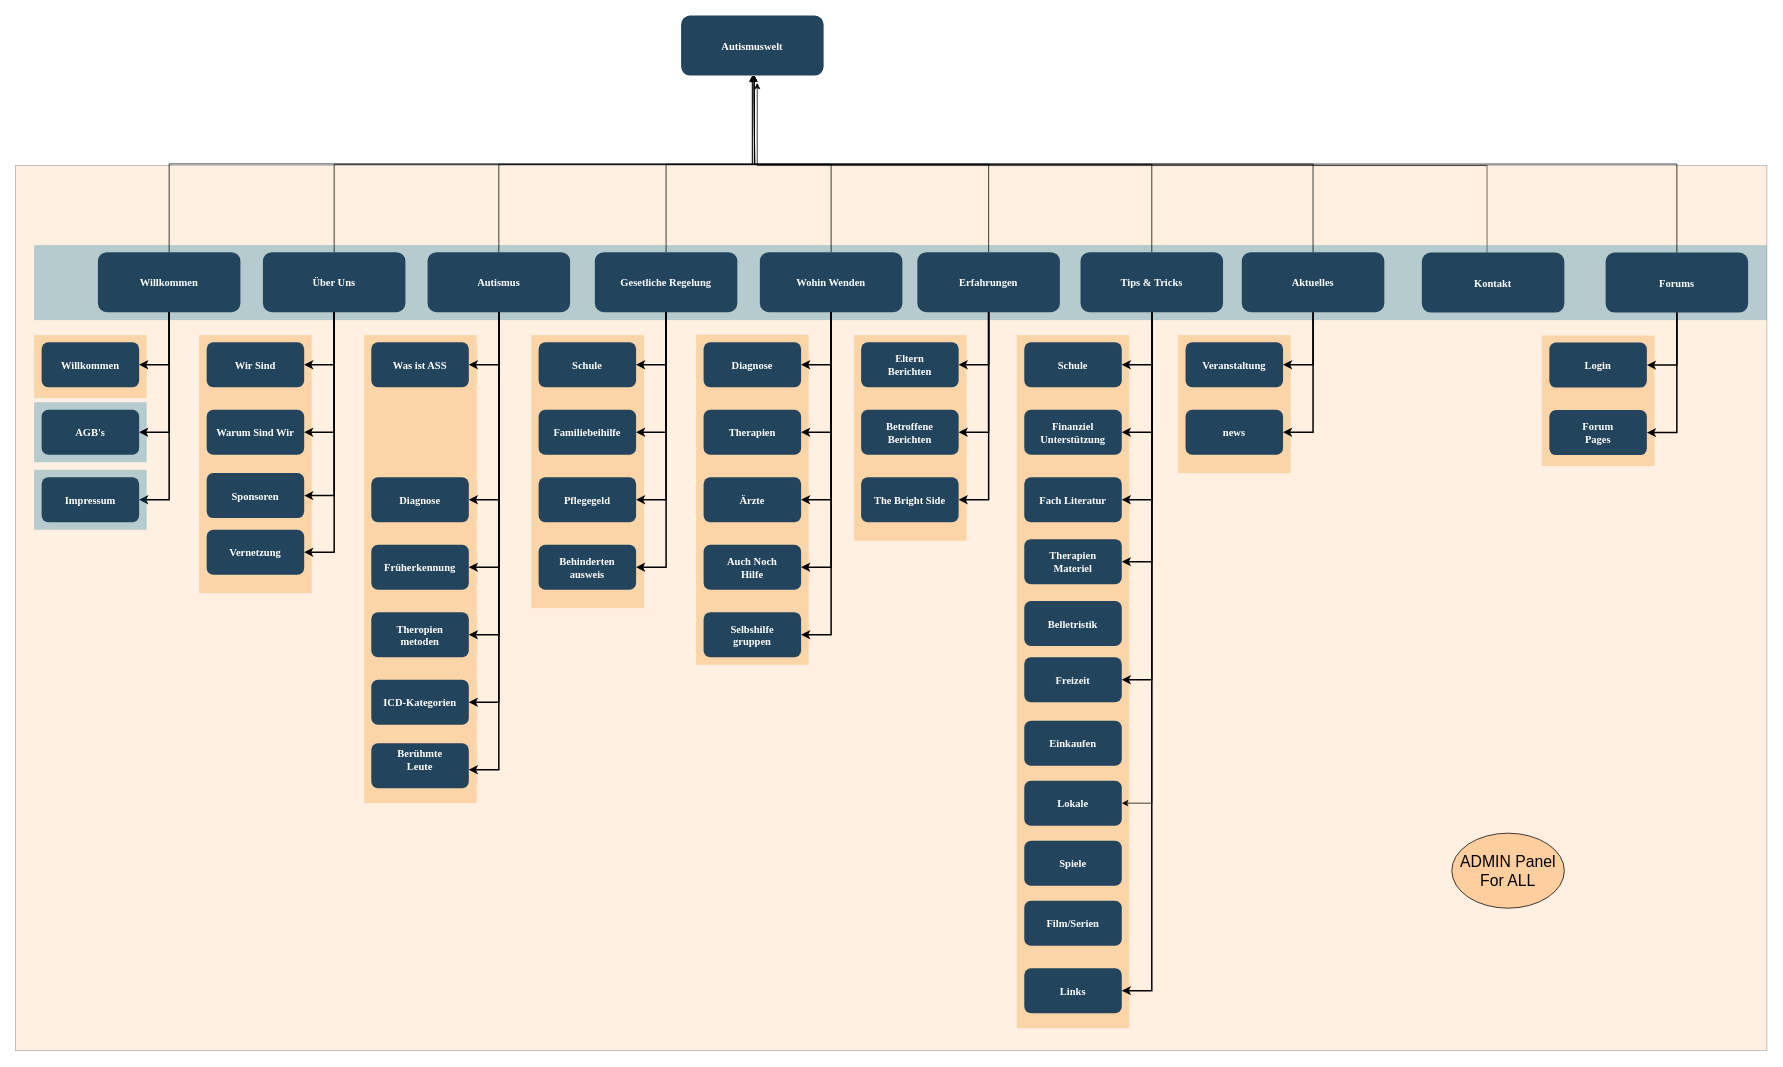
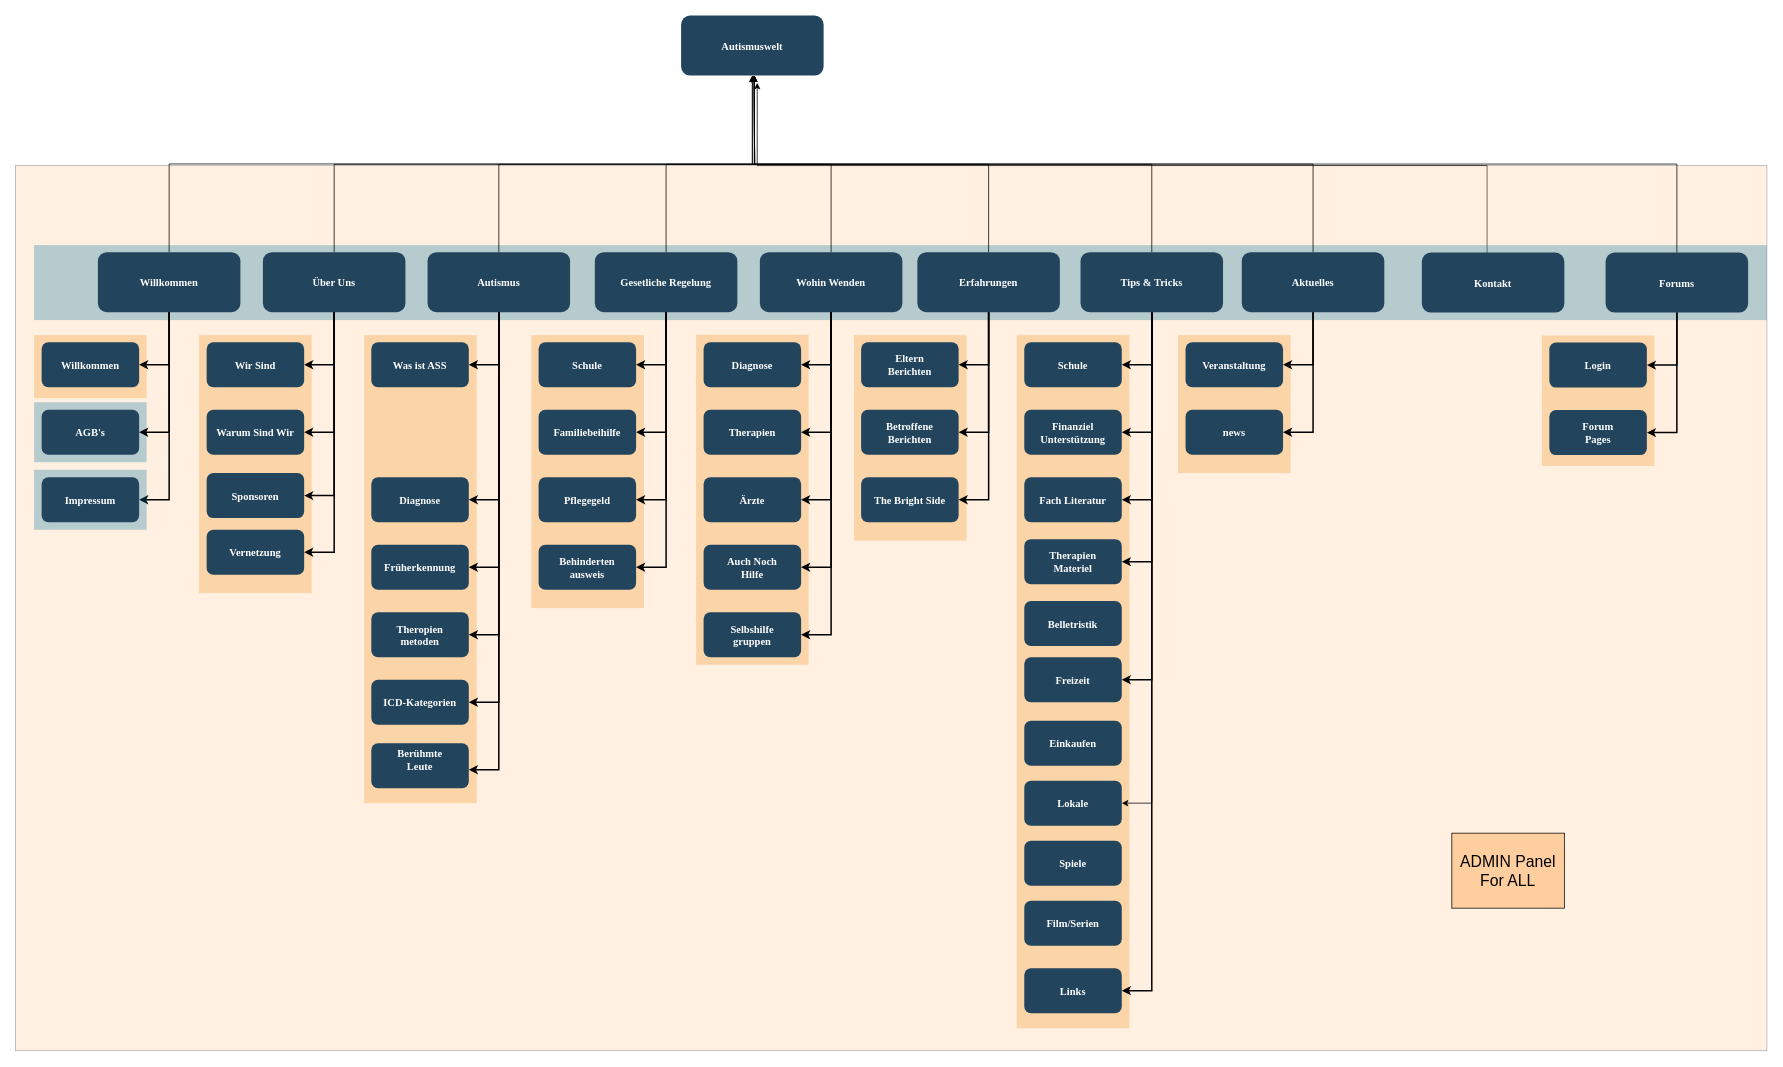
node "ADMIN Panel For ALL": shape ellipse -> rectangle
